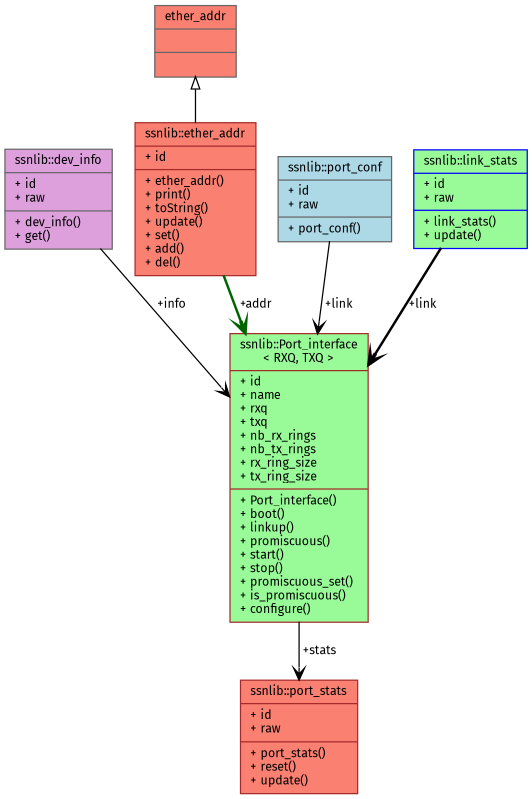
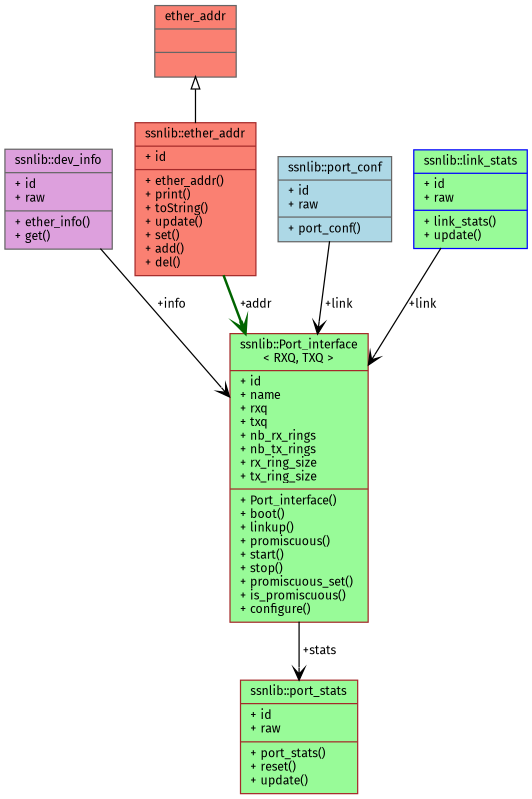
node "ssnlib::dev_info": text "+ dev_info()" -> "+ ether_info()"
edge "ssnlib::link_stats" -> "ssnlib::Port_interface": style bold -> solid
node "ssnlib::port_stats": fillcolor salmon -> palegreen
